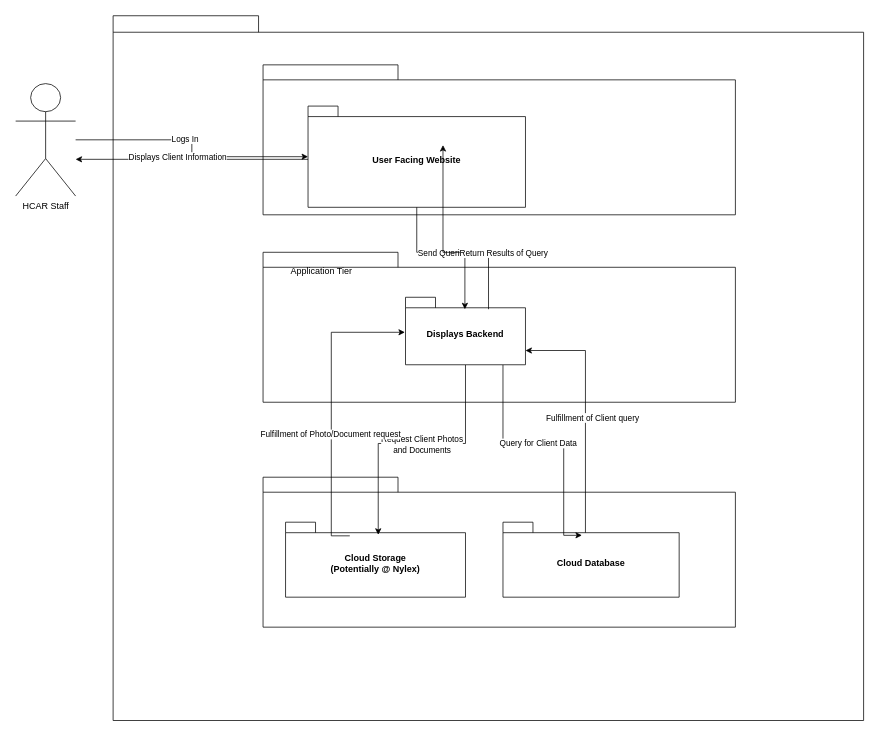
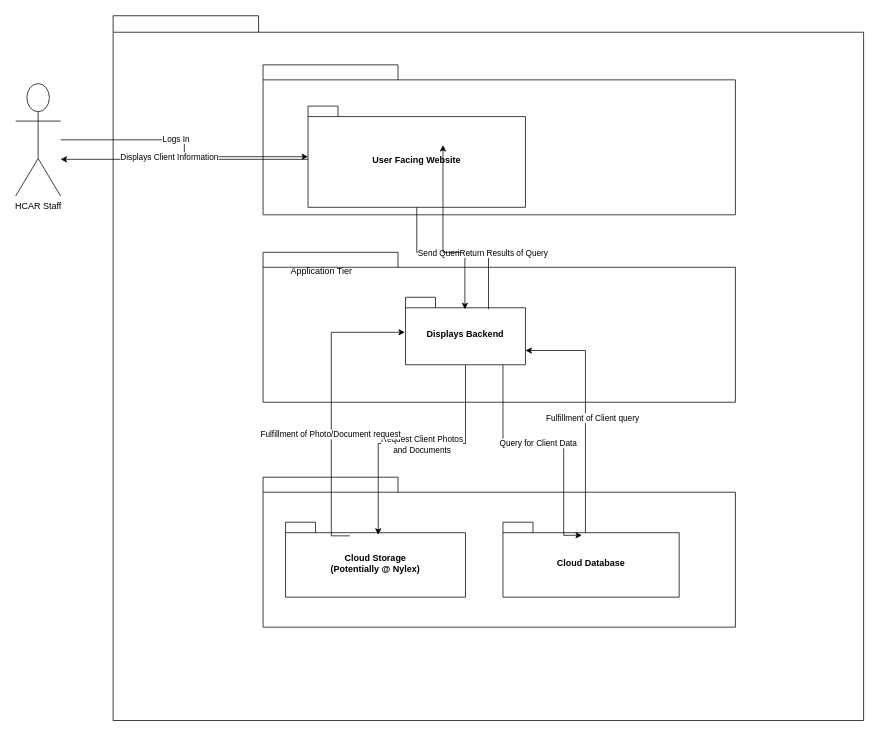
node "HCAR Staff": size 60x113 -> 45x113
